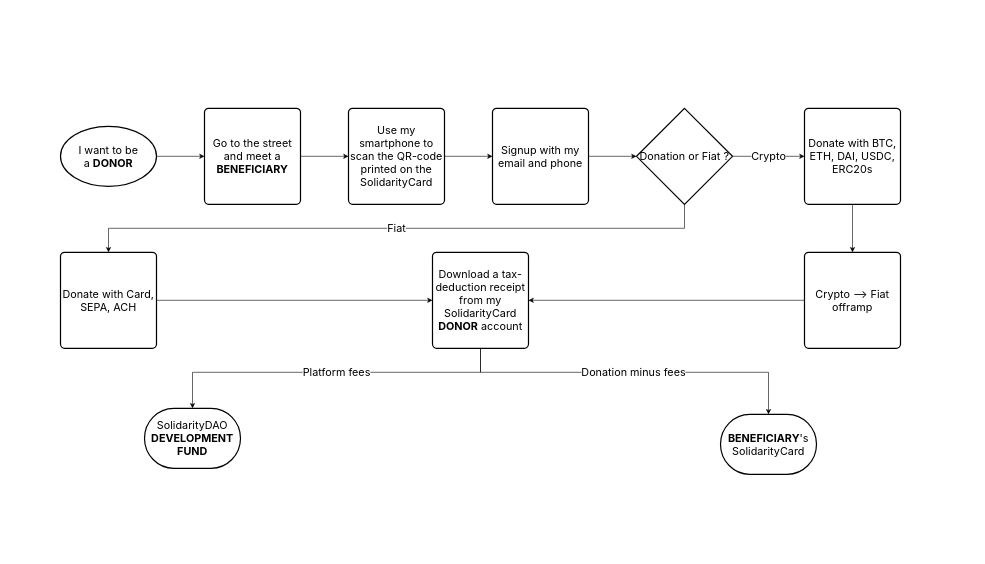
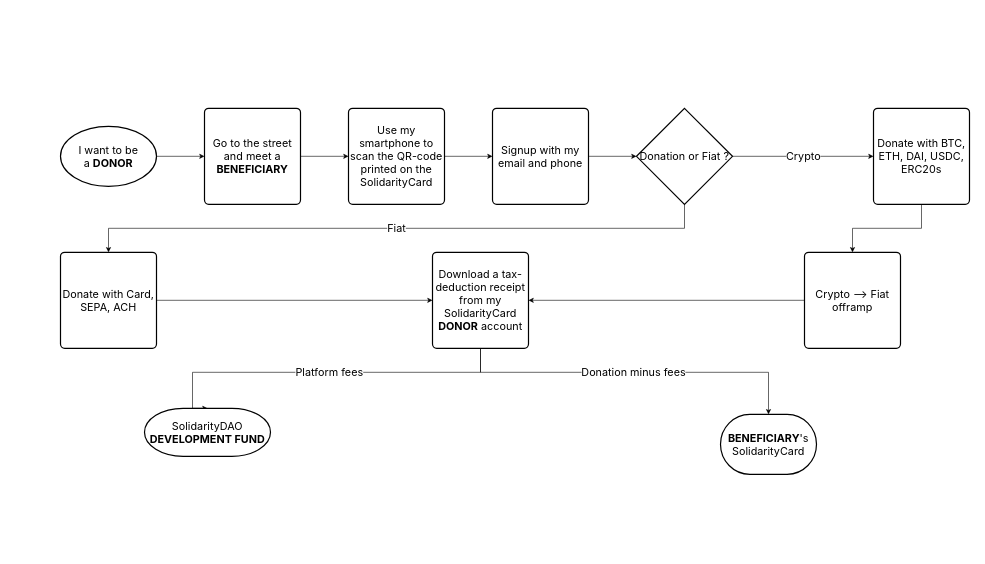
node "Donate with BTC, ETH, DAI, USDC, ERC20s": moved (852, 156) -> (921, 156)
node "SolidarityDAO DEVELOPMENT FUND": size 96x60 -> 126x48
